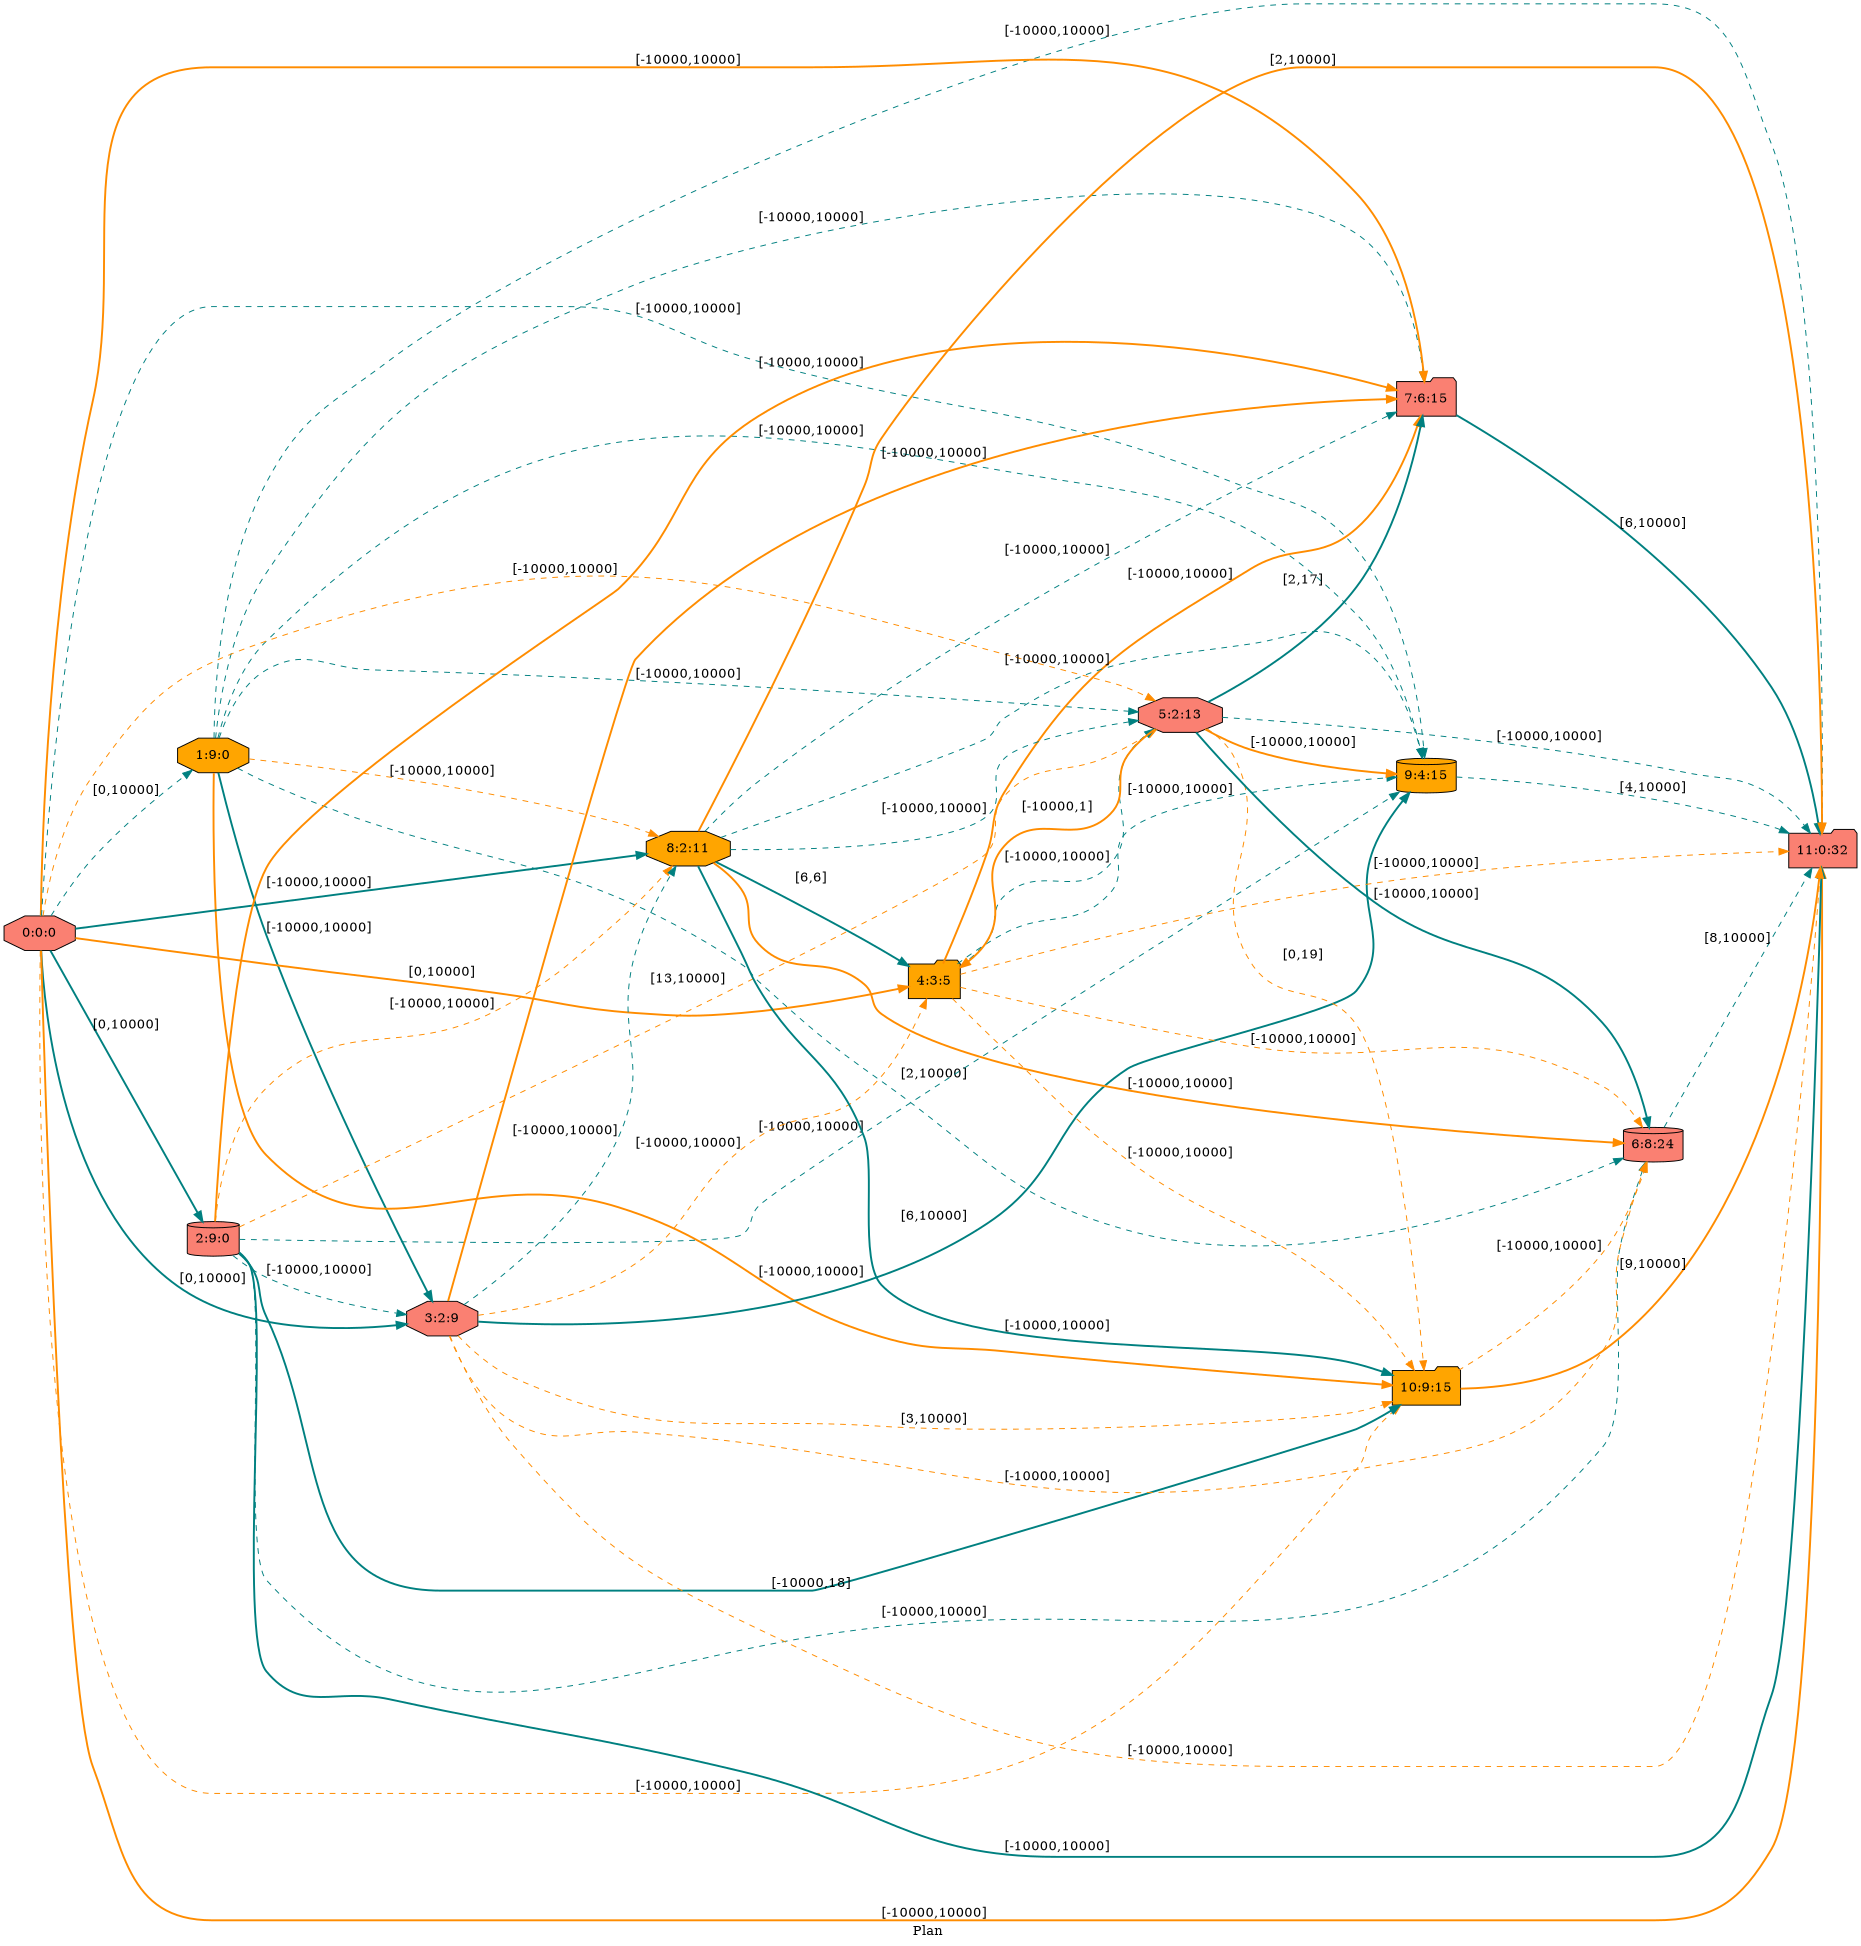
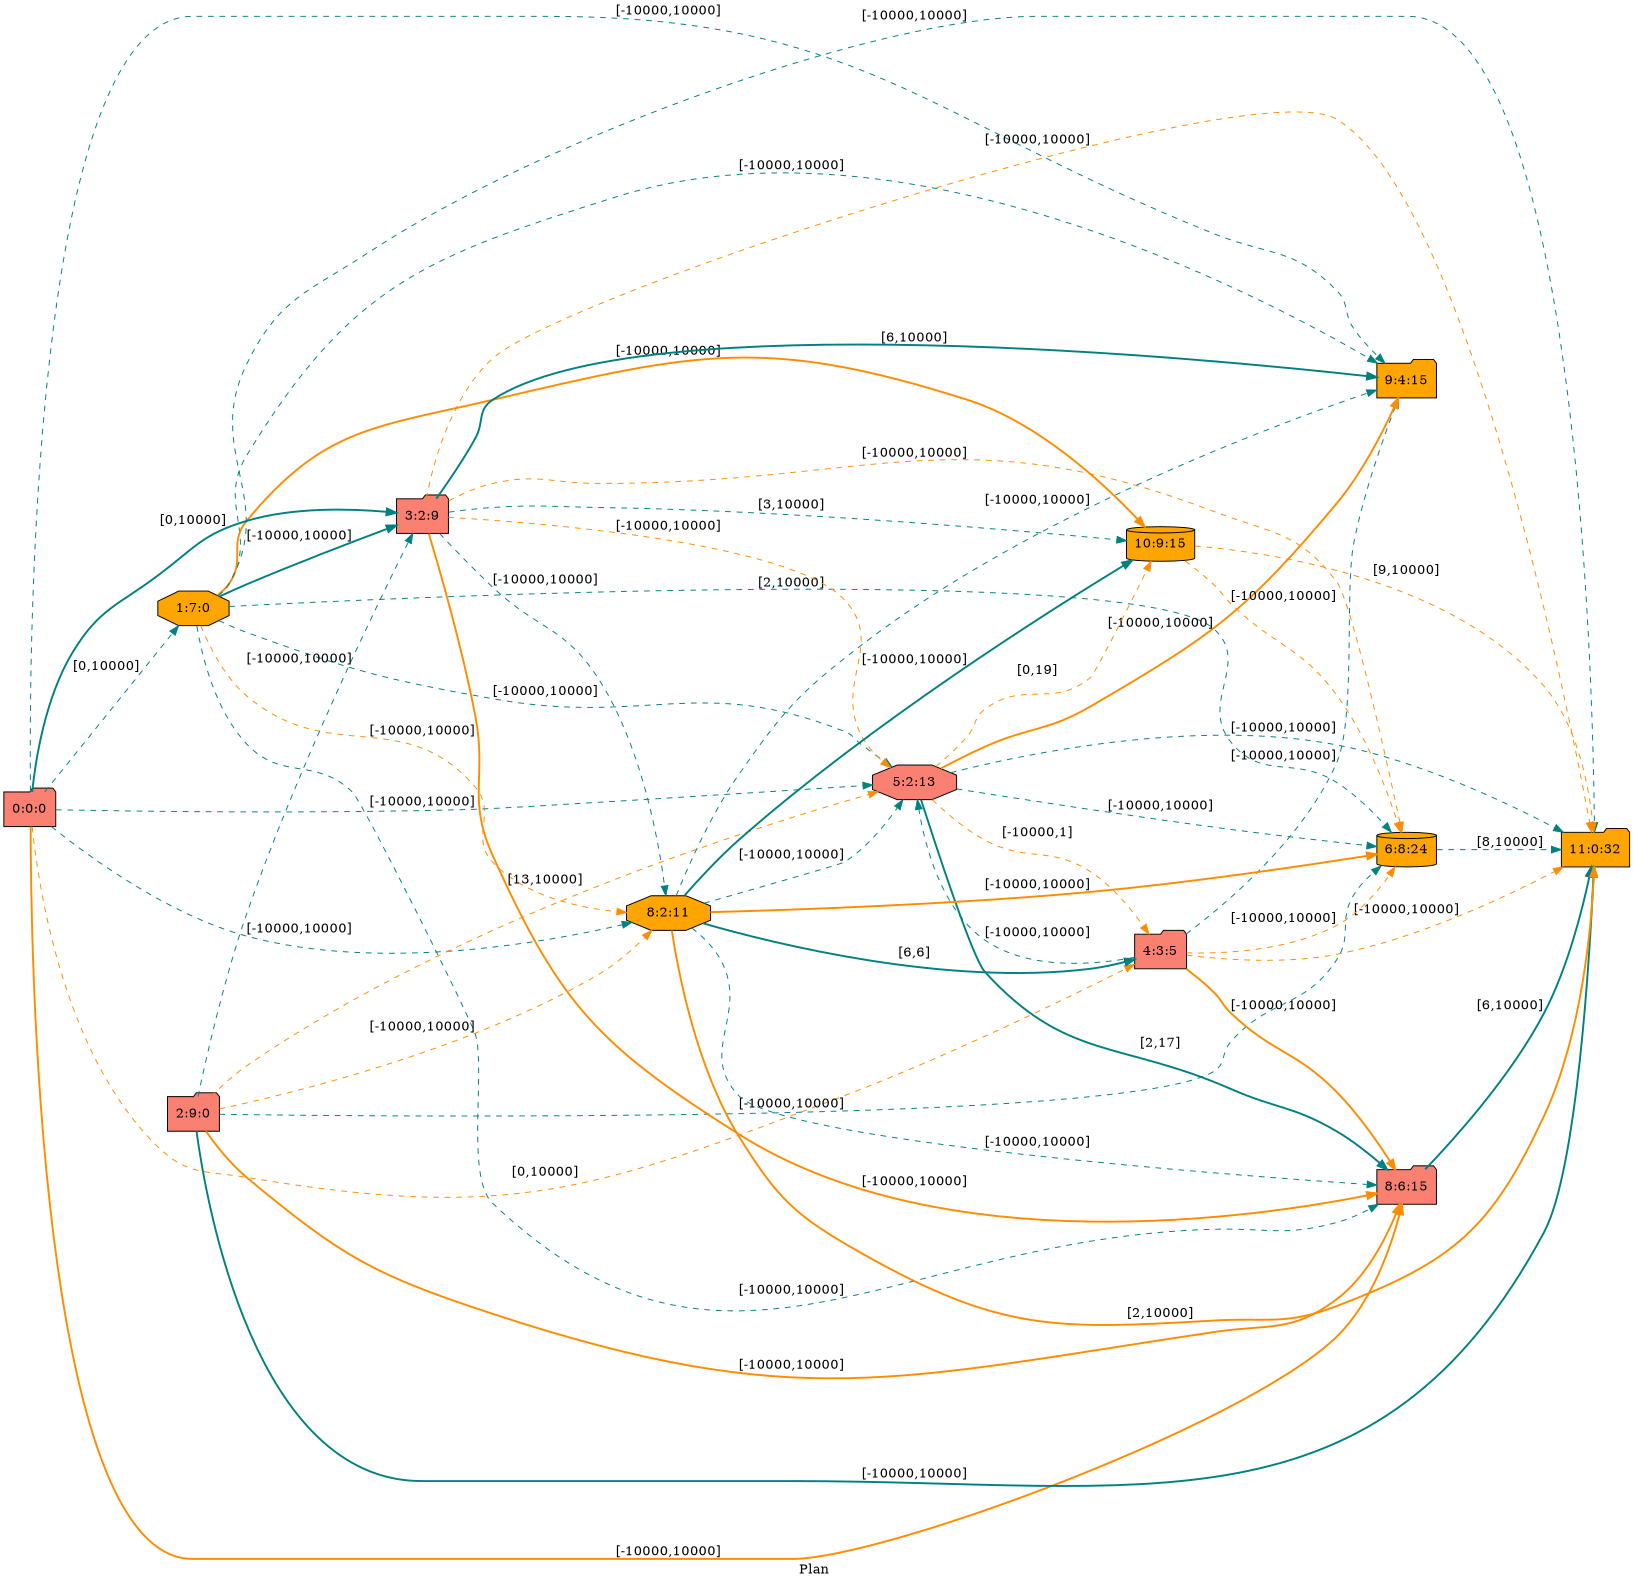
node "7:6:15": label "7:6:15" -> "8:6:15"
edge "0:0:0" -> "5:2:13": color darkorange -> teal
node "1:9:0": label "1:9:0" -> "1:7:0"
node "9:4:15": shape cylinder -> folder
edge "9:4:15" -> "11:0:32": removed, label "[4,10000]"
edge "5:2:13" -> "4:3:5": style bold -> dashed
node "11:0:32": fillcolor salmon -> orange
edge "0:0:0" -> "8:2:11": style bold -> dashed
edge "5:2:13" -> "6:8:24": style bold -> dashed
node "0:0:0": shape octagon -> folder
node "4:3:5": fillcolor orange -> salmon
edge "0:0:0" -> "4:3:5": style bold -> dashed
edge "0:0:0" -> "2:9:0": removed, label "[0,10000]"
edge "2:9:0" -> "9:4:15": removed, label "[-10000,10000]"
node "6:8:24": fillcolor salmon -> orange
edge "3:2:9" -> "4:3:5": now "3:2:9" -> "5:2:13"
edge "4:3:5" -> "10:9:15": removed, label "[-10000,10000]"
edge "10:9:15" -> "11:0:32": style bold -> dashed
node "2:9:0": shape cylinder -> folder
node "3:2:9": shape octagon -> folder
node "10:9:15": shape folder -> cylinder
edge "3:2:9" -> "10:9:15": color darkorange -> teal
edge "2:9:0" -> "10:9:15": removed, label "[-10000,18]"
edge "0:0:0" -> "10:9:15": removed, label "[-10000,10000]"
edge "0:0:0" -> "11:0:32": removed, label "[-10000,10000]"
